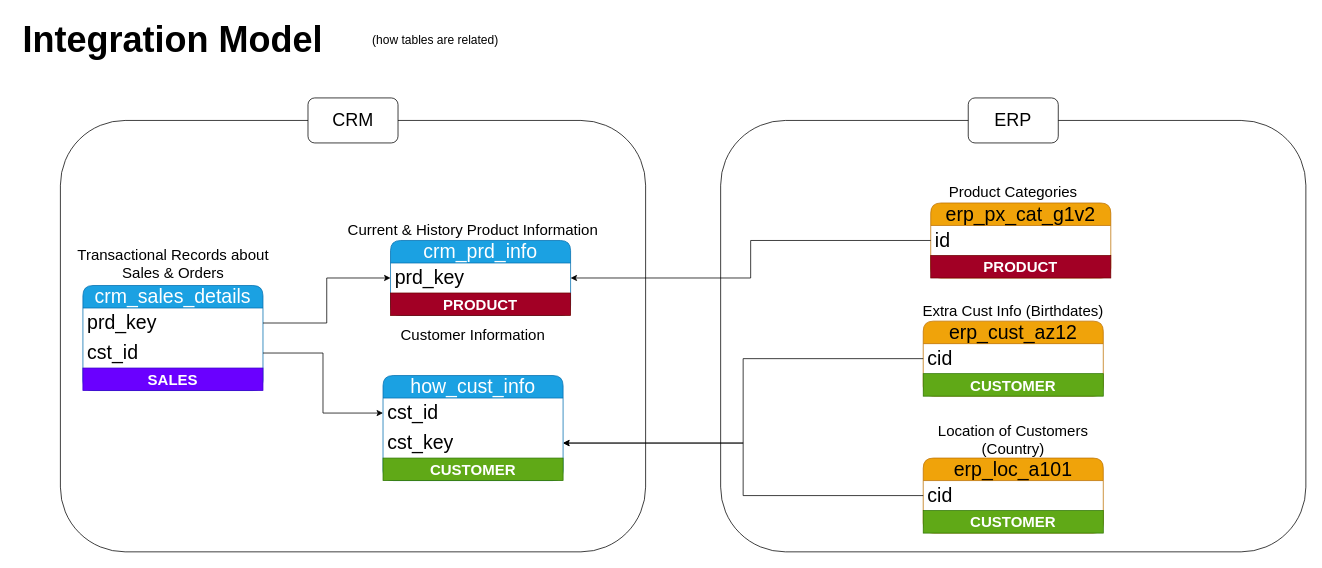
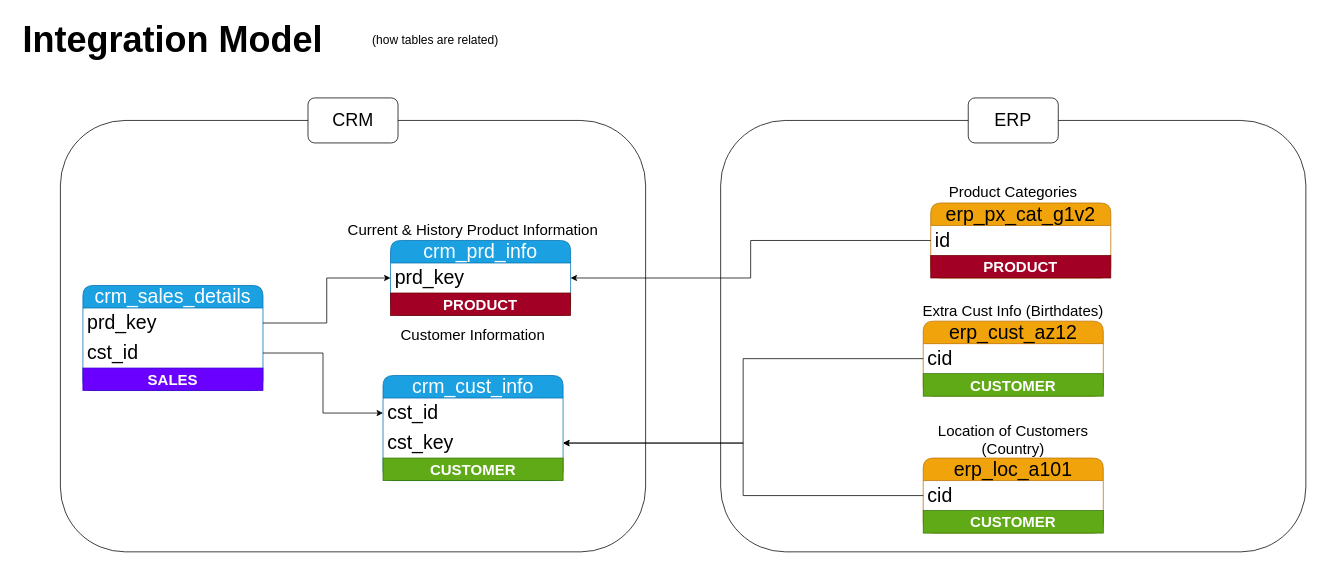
node "Transactional Records about Sales & Orders": removed
node "how_cust_info": label "how_cust_info" -> "crm_cust_info"
